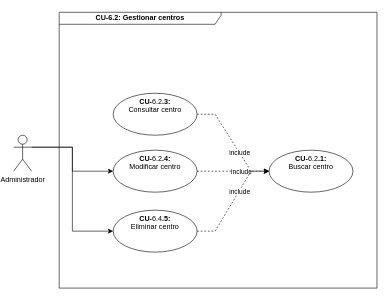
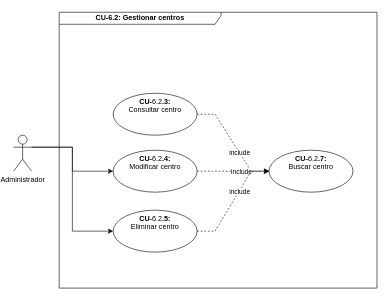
node "CU-6.2.1: Buscar centro": label "CU-6.2.1: Buscar centro" -> "CU-6.2.7: Buscar centro"
node "CU-6.4.5: Eliminar centro": label "CU-6.4.5: Eliminar centro" -> "CU-6.2.5: Eliminar centro"
